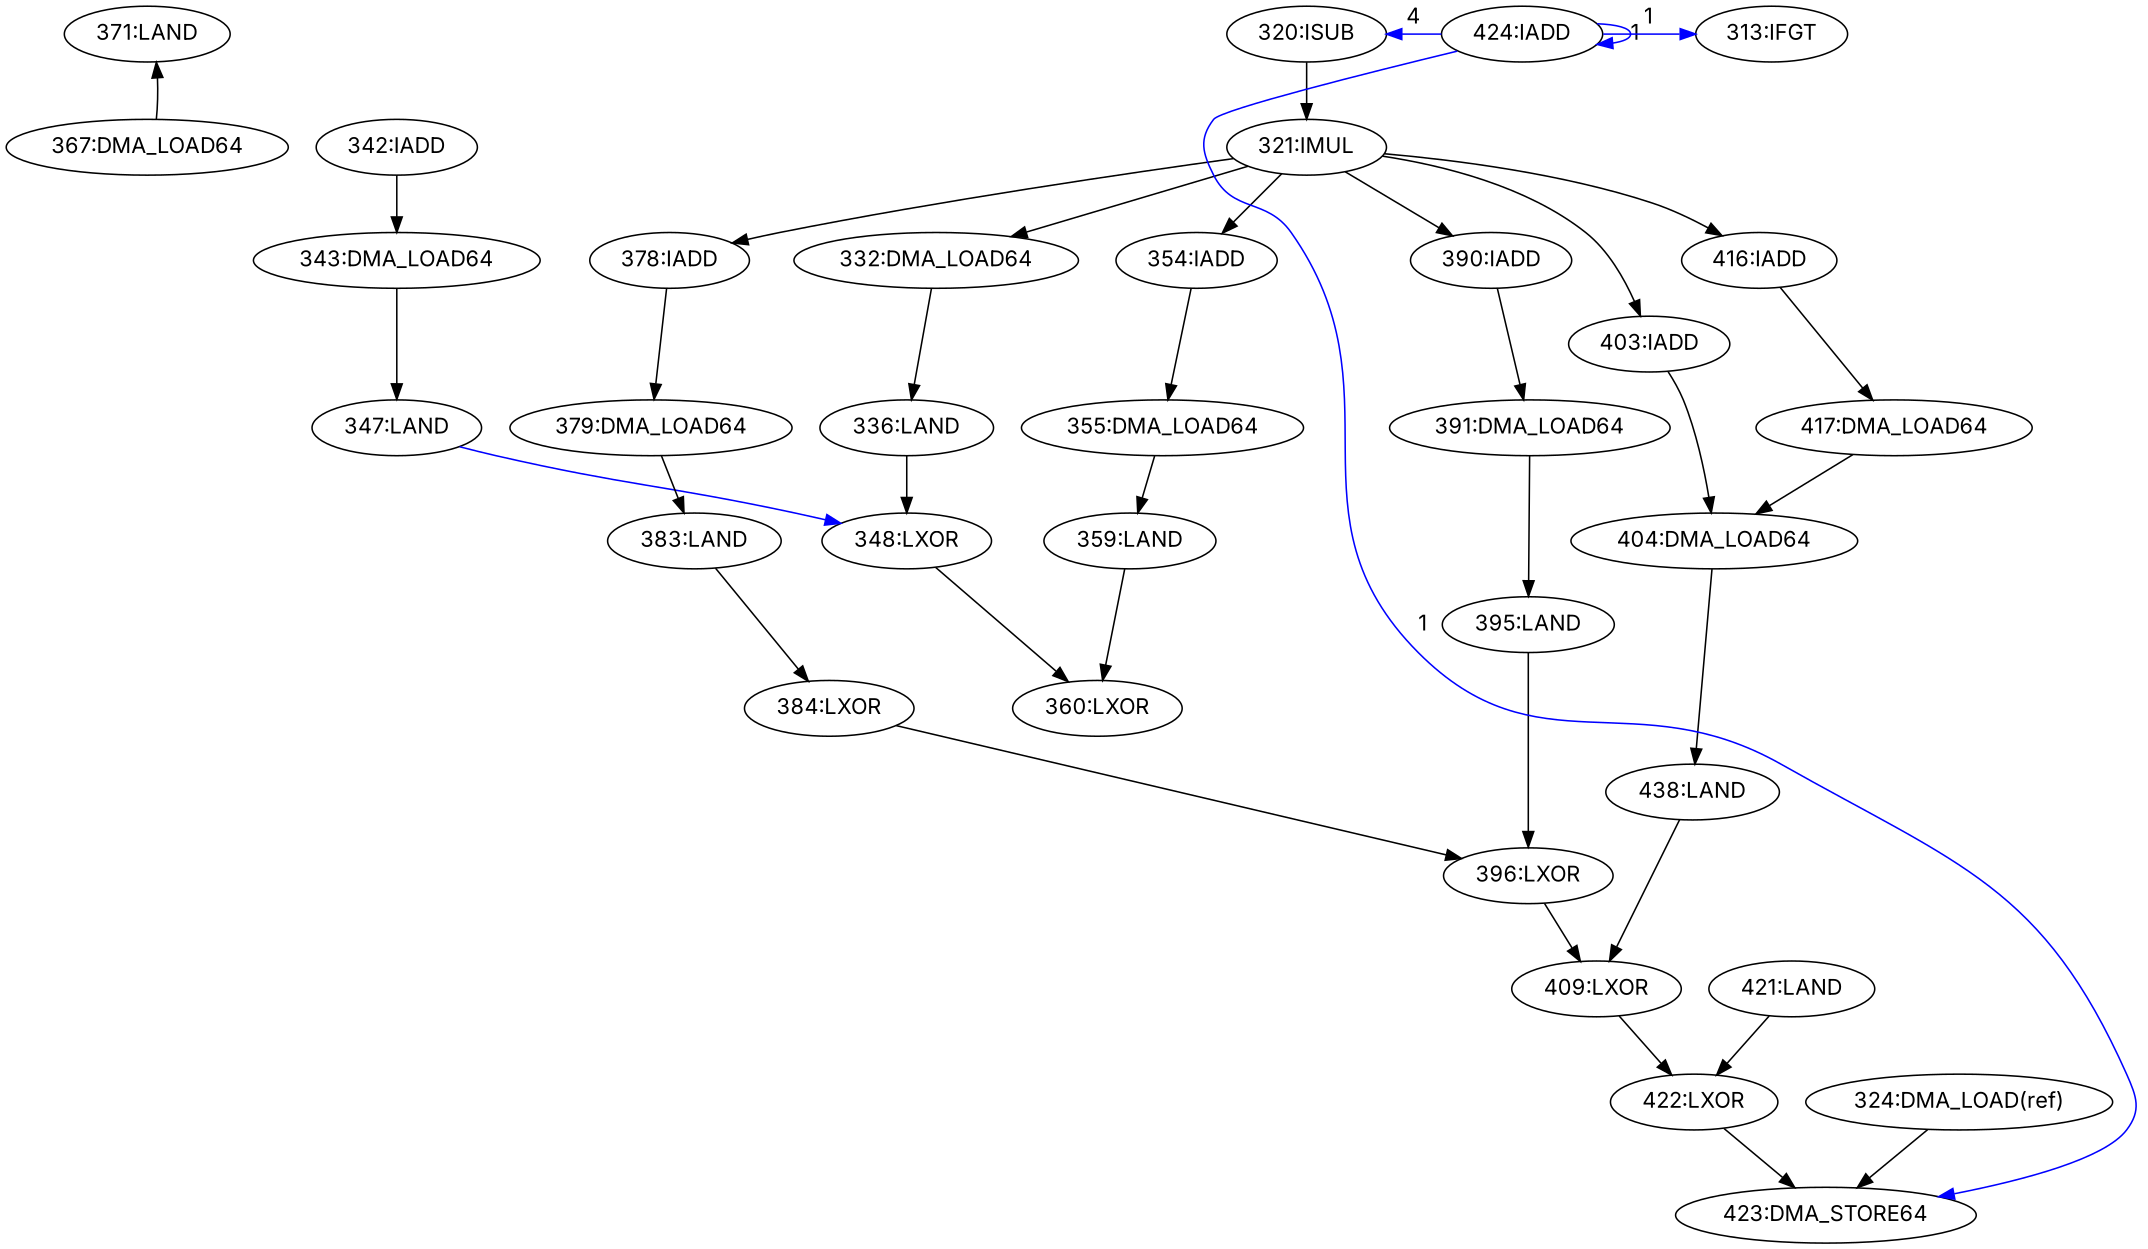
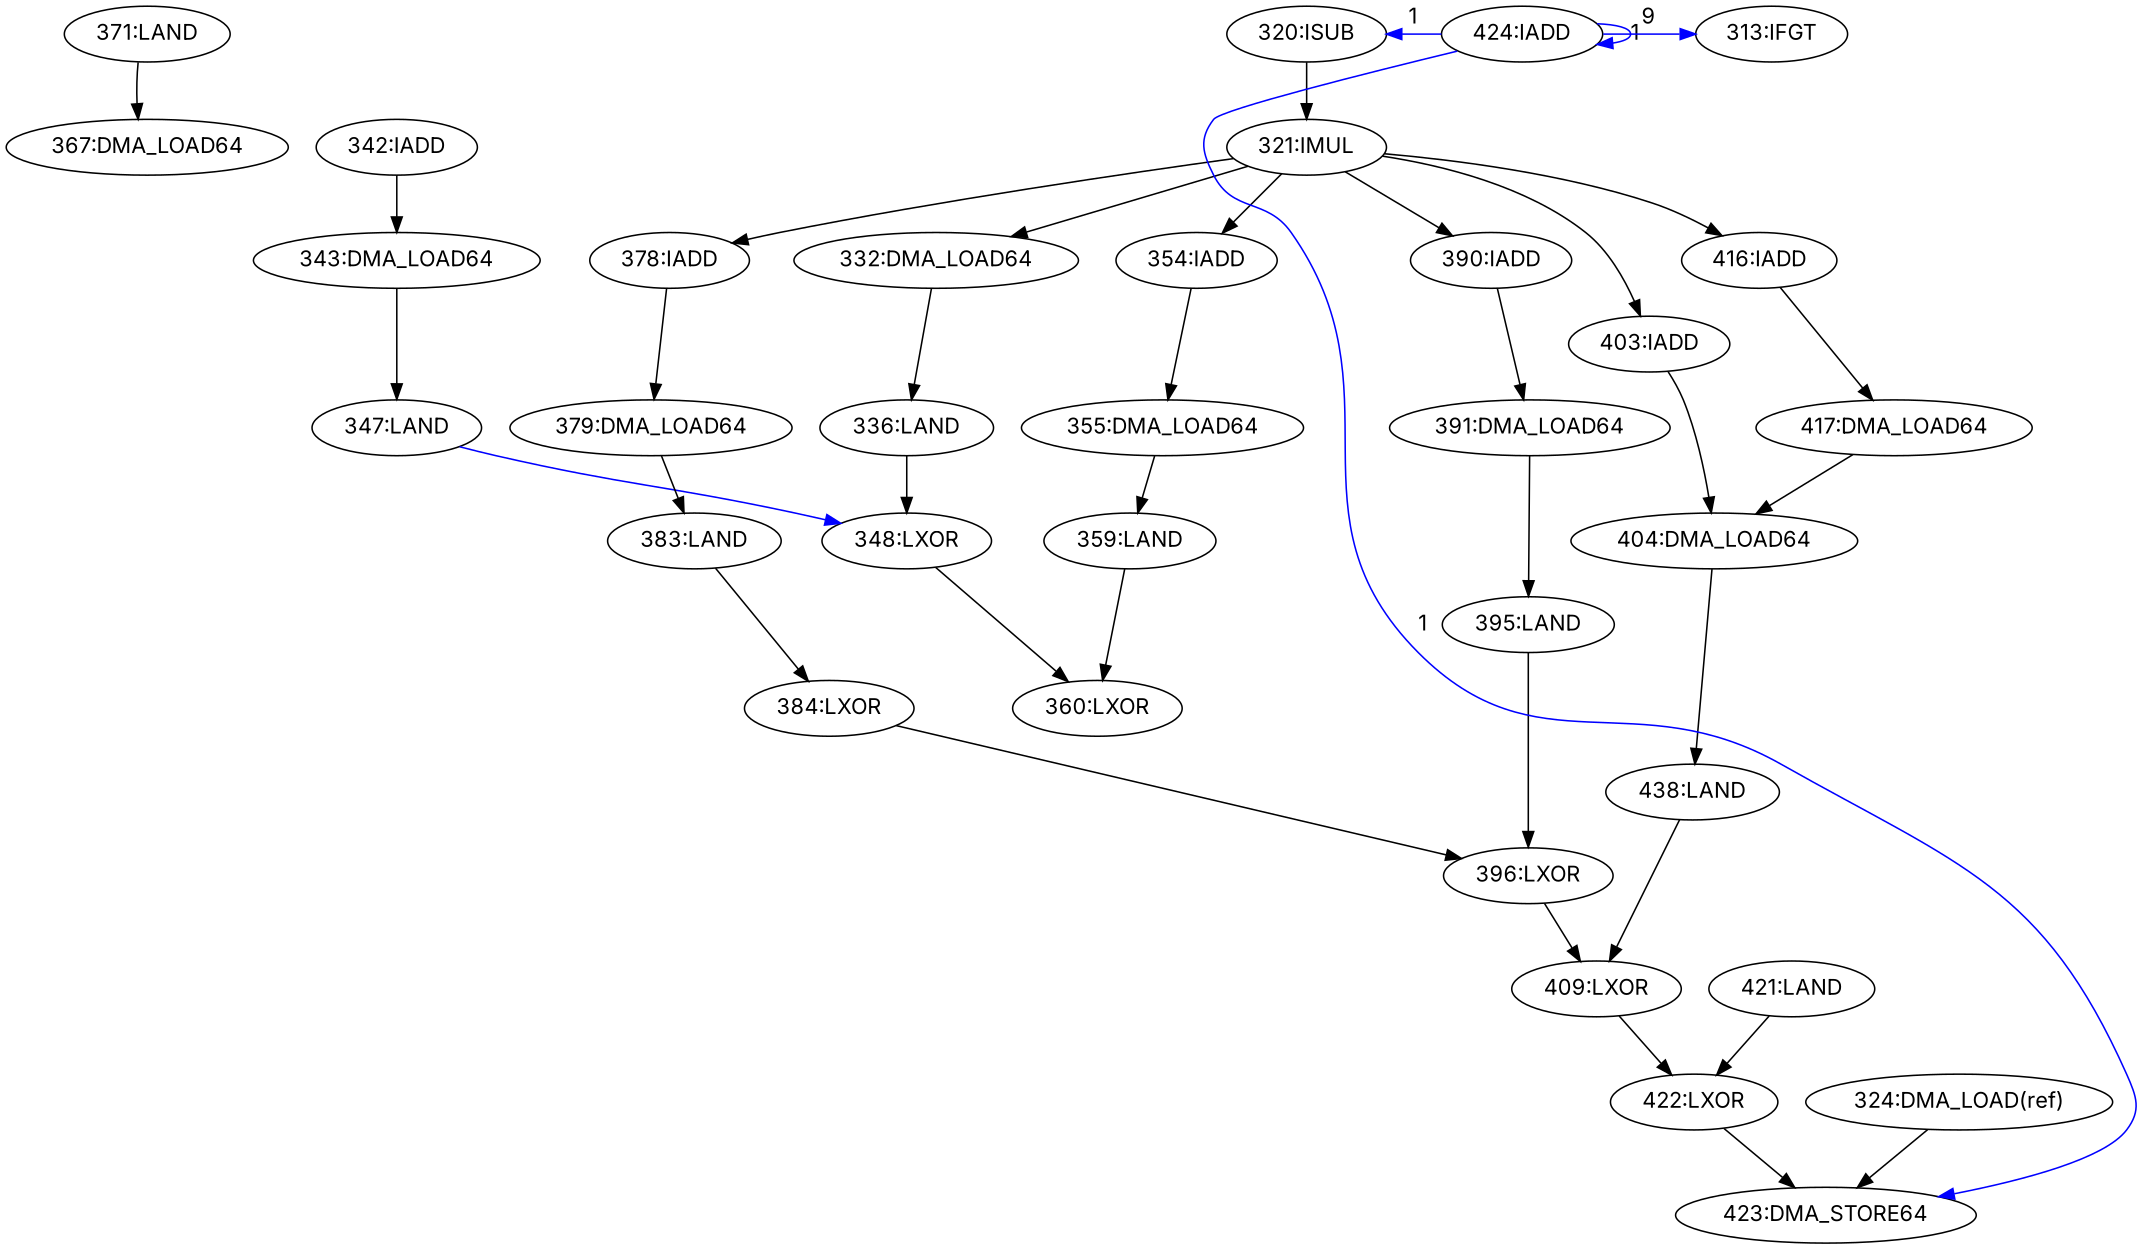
edge "424:IADD" -> "320:ISUB": label "4" -> "1"
edge "424:IADD" -> "313:IFGT": label "1" -> "9"
edge "367:DMA_LOAD64" -> "371:LAND": reversed
